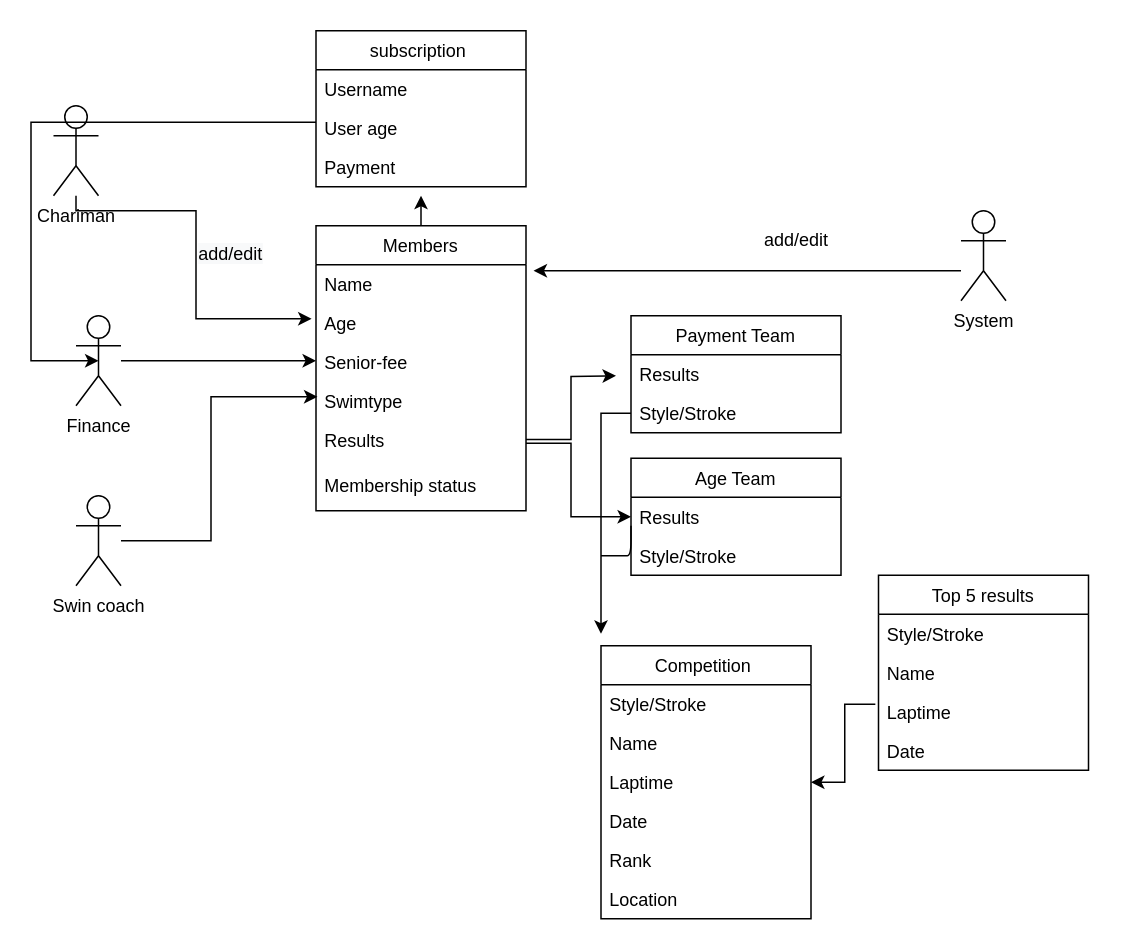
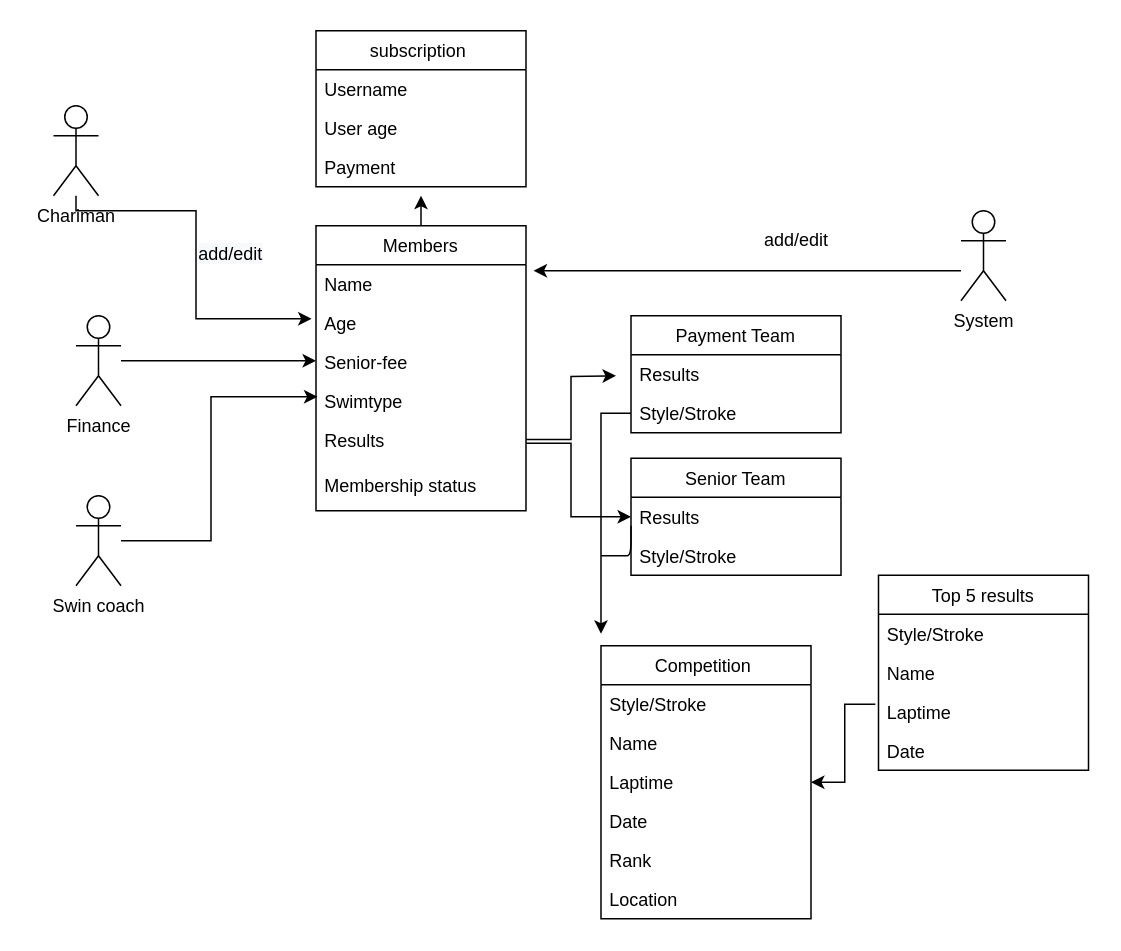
edge "User age" -> "Finance": removed
node "Age Team": label "Age Team" -> "Senior Team"
